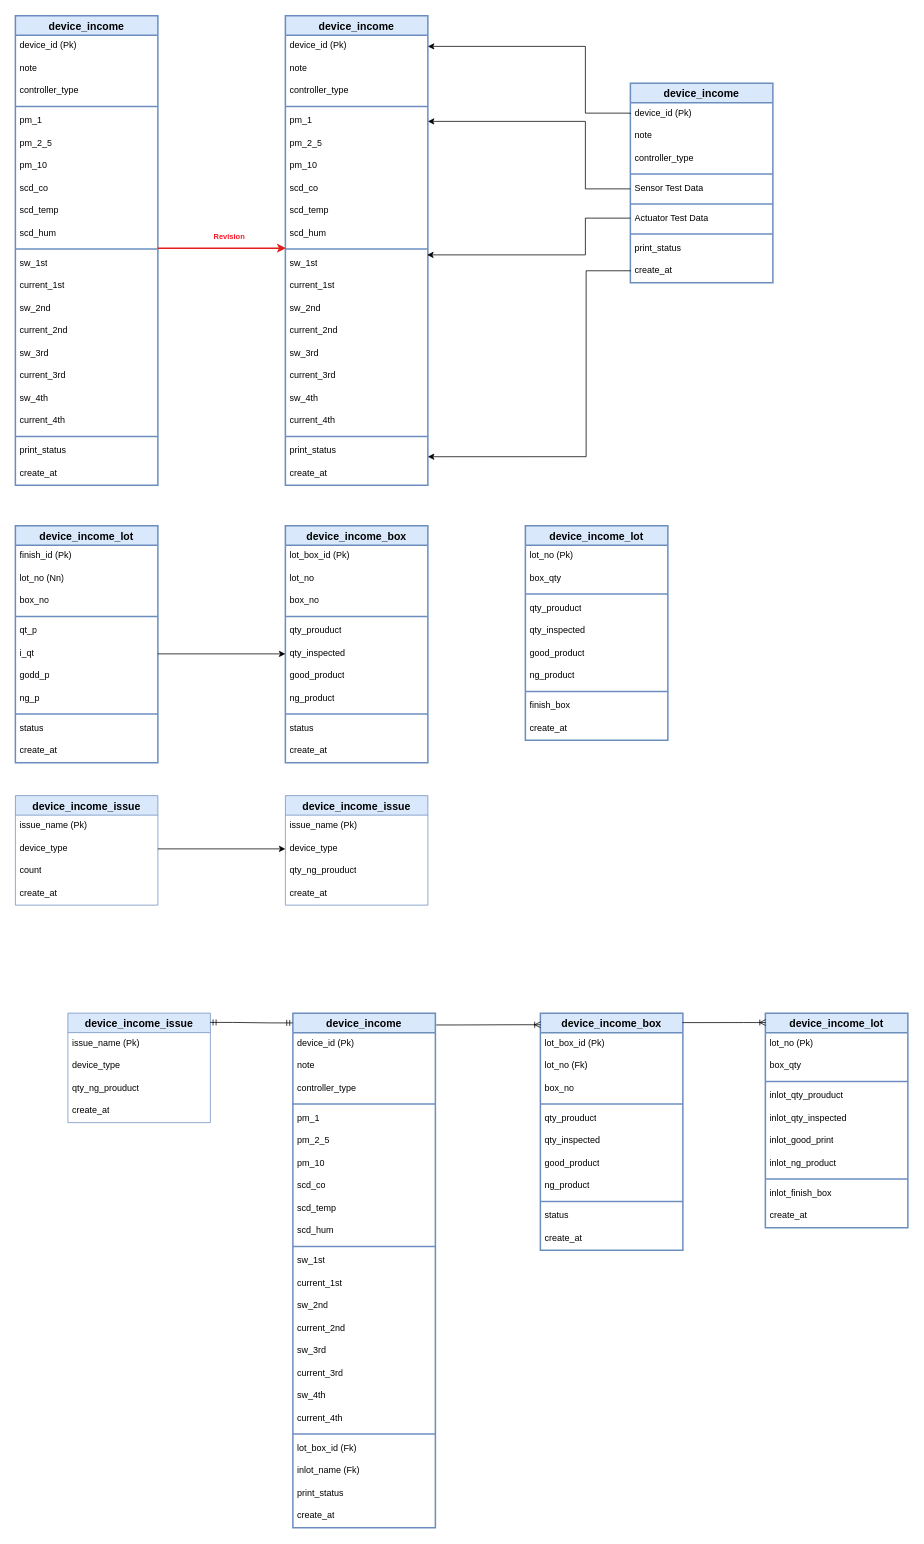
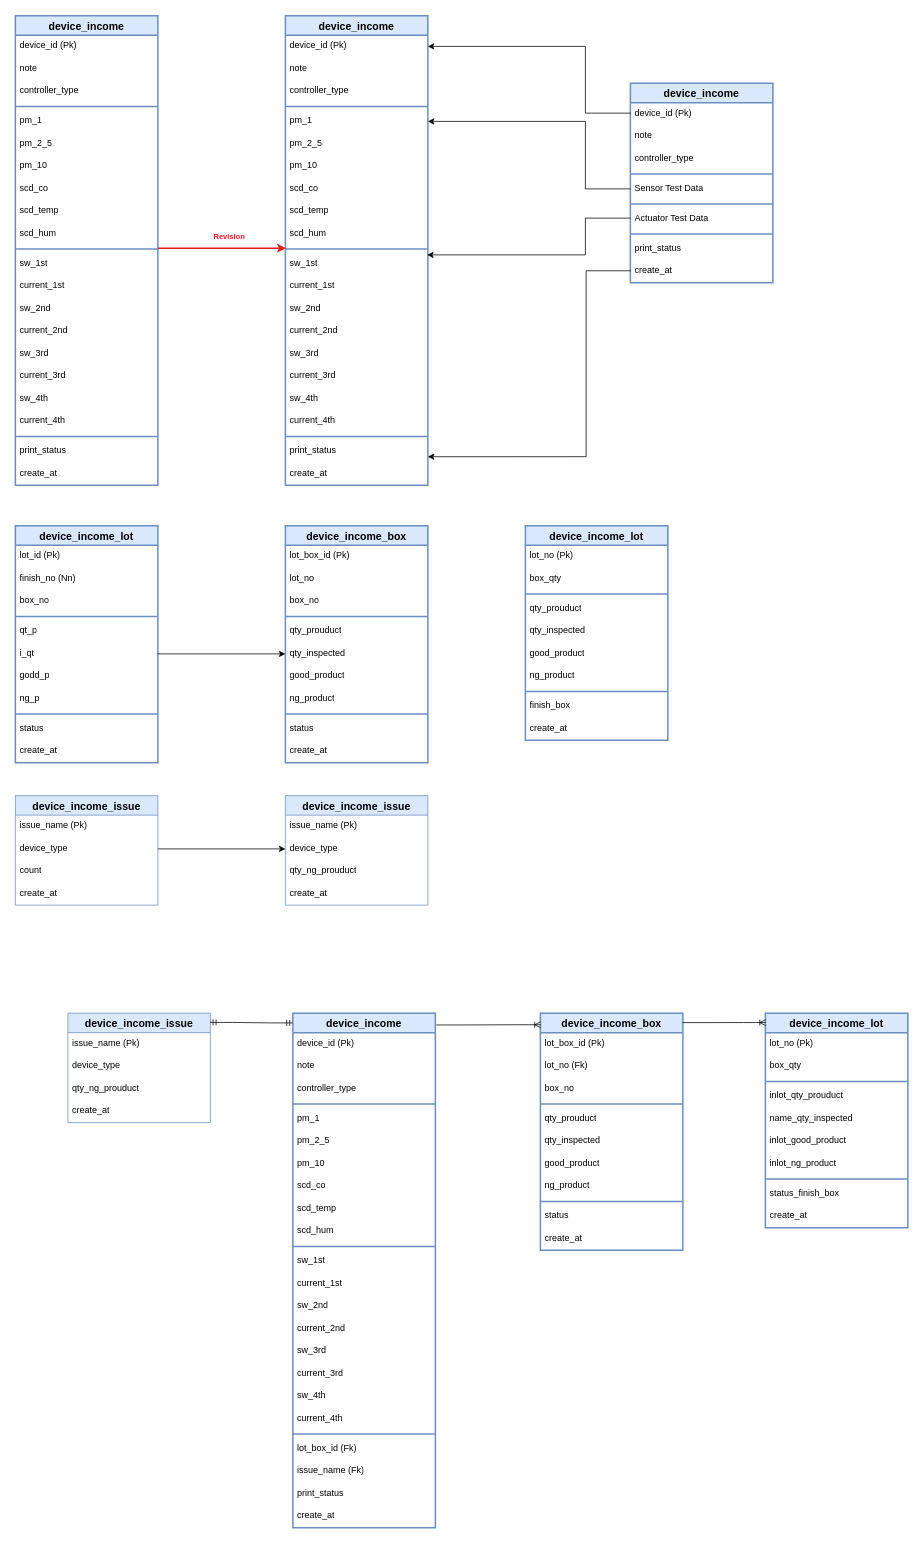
node "finish_id (Pk)": label "finish_id (Pk)" -> "lot_id (Pk)"
node "lot_no (Nn)": label "lot_no (Nn)" -> "finish_no (Nn)"
node "inlot_qty_inspected": label "inlot_qty_inspected" -> "name_qty_inspected"
node "inlot_good_print": label "inlot_good_print" -> "inlot_good_product"
node "inlot_finish_box": label "inlot_finish_box" -> "status_finish_box"
node "inlot_name (Fk)": label "inlot_name (Fk)" -> "issue_name (Fk)"
